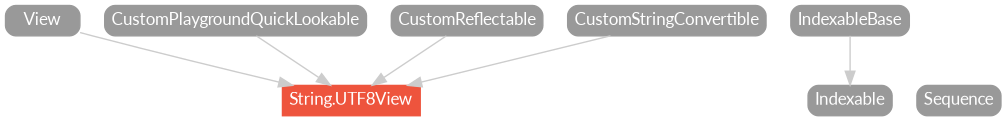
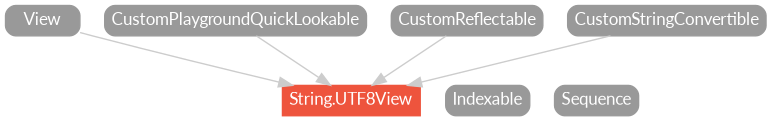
node "IndexableBase": removed
